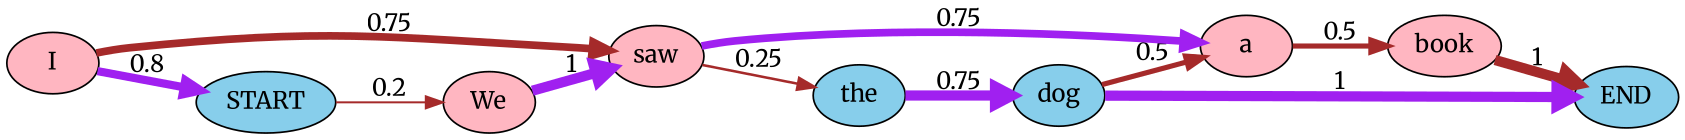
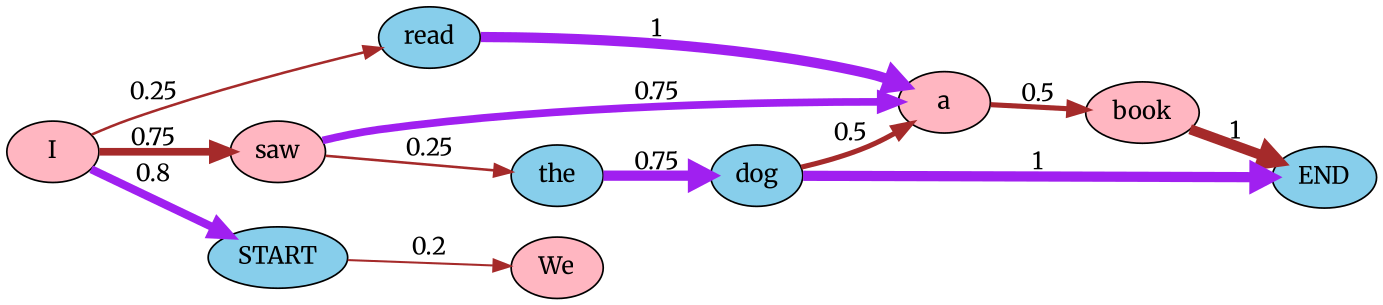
node "read": added
edge "We" -> "saw": removed, label "1"
